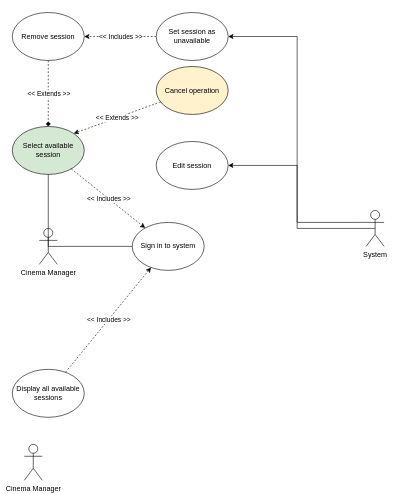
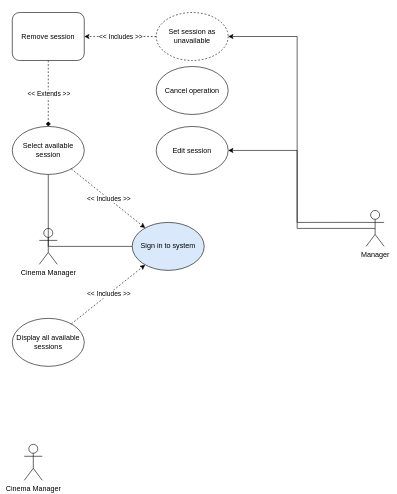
node "Remove session": shape ellipse -> rounded rectangle
node "Set session as unavailable": style solid -> dashed
node "Cancel operation": fillcolor #fff2cc -> #ffffff
edge "Cancel operation" -> "Select available session": removed, label "<< Extends >>"
node "Select available session": fillcolor #d5e8d4 -> #ffffff
node "Edit session": moved (192, 165) -> (192, 150)
node "Sign in to system": fillcolor #ffffff -> #dae8fc
node "System": label "System" -> "Manager"
node "Display all available sessions": moved (48, 393) -> (48, 342)
